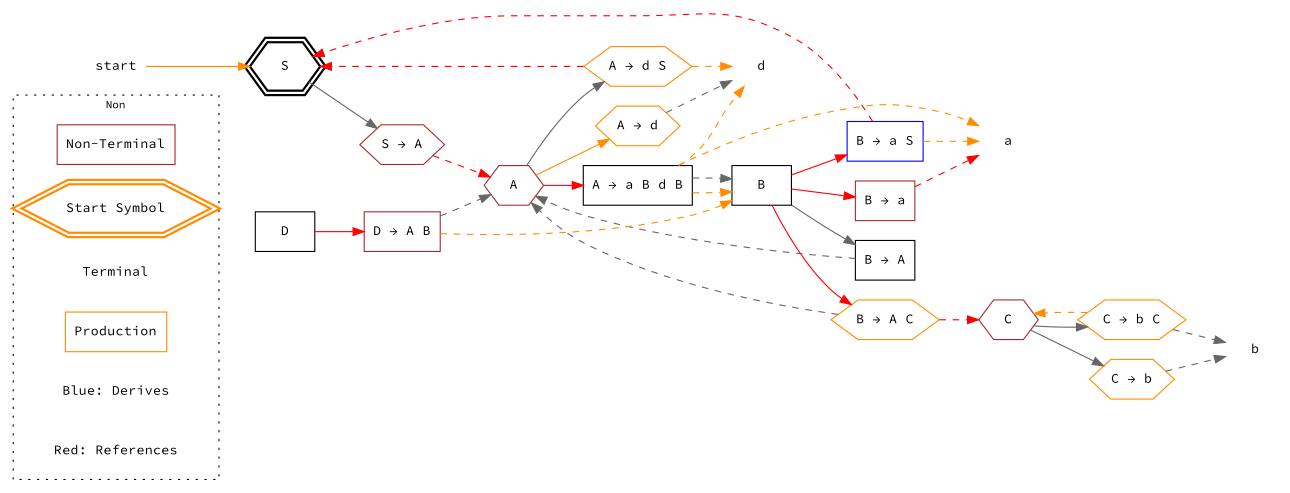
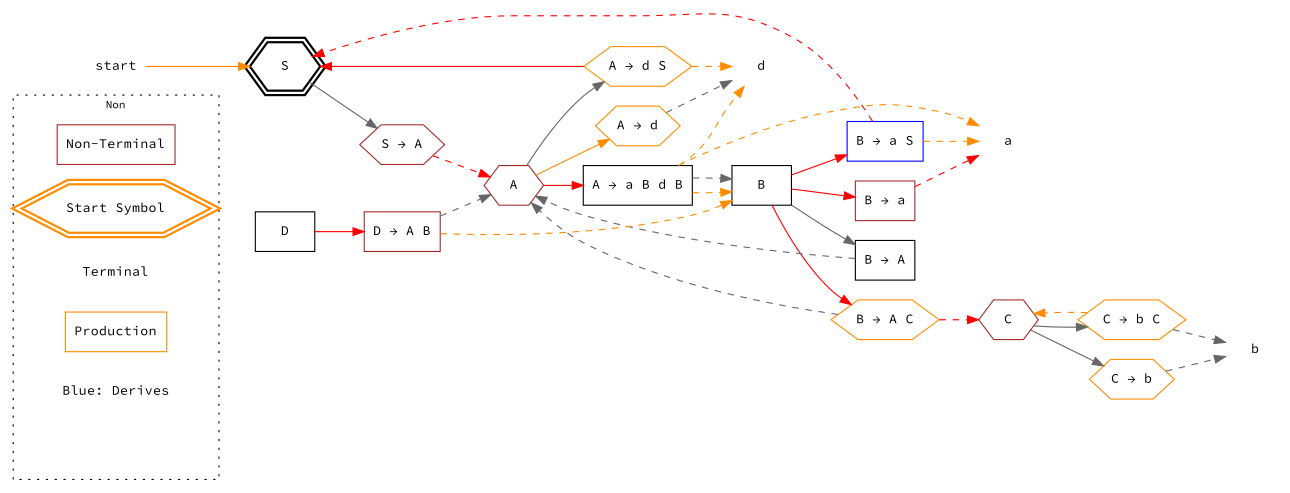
edge "A → d S" -> "S": style dashed -> solid
node "Red: References": removed
